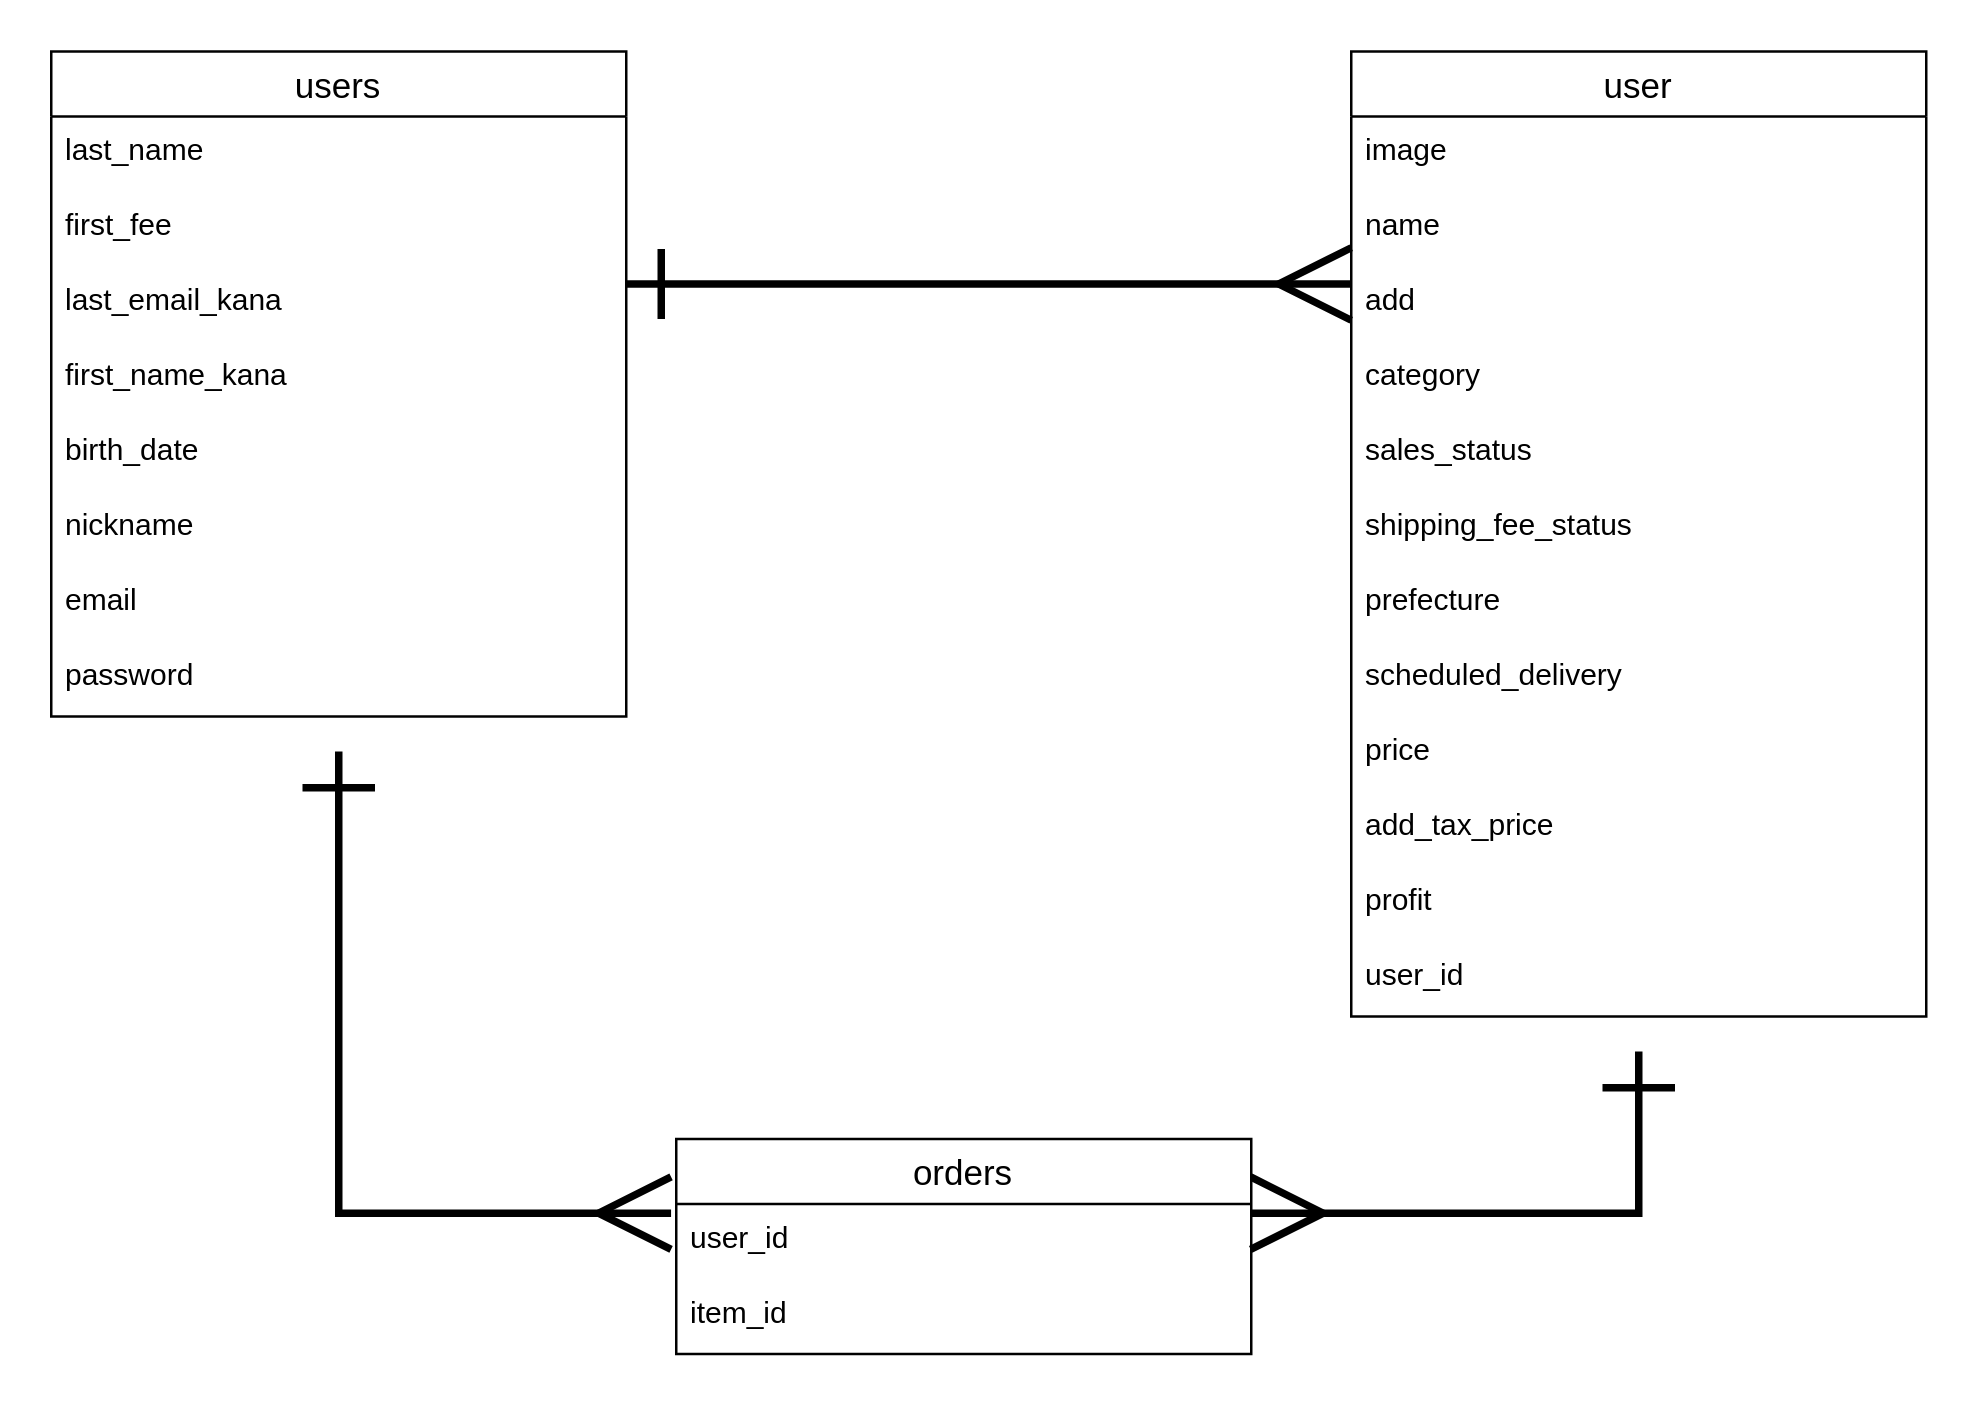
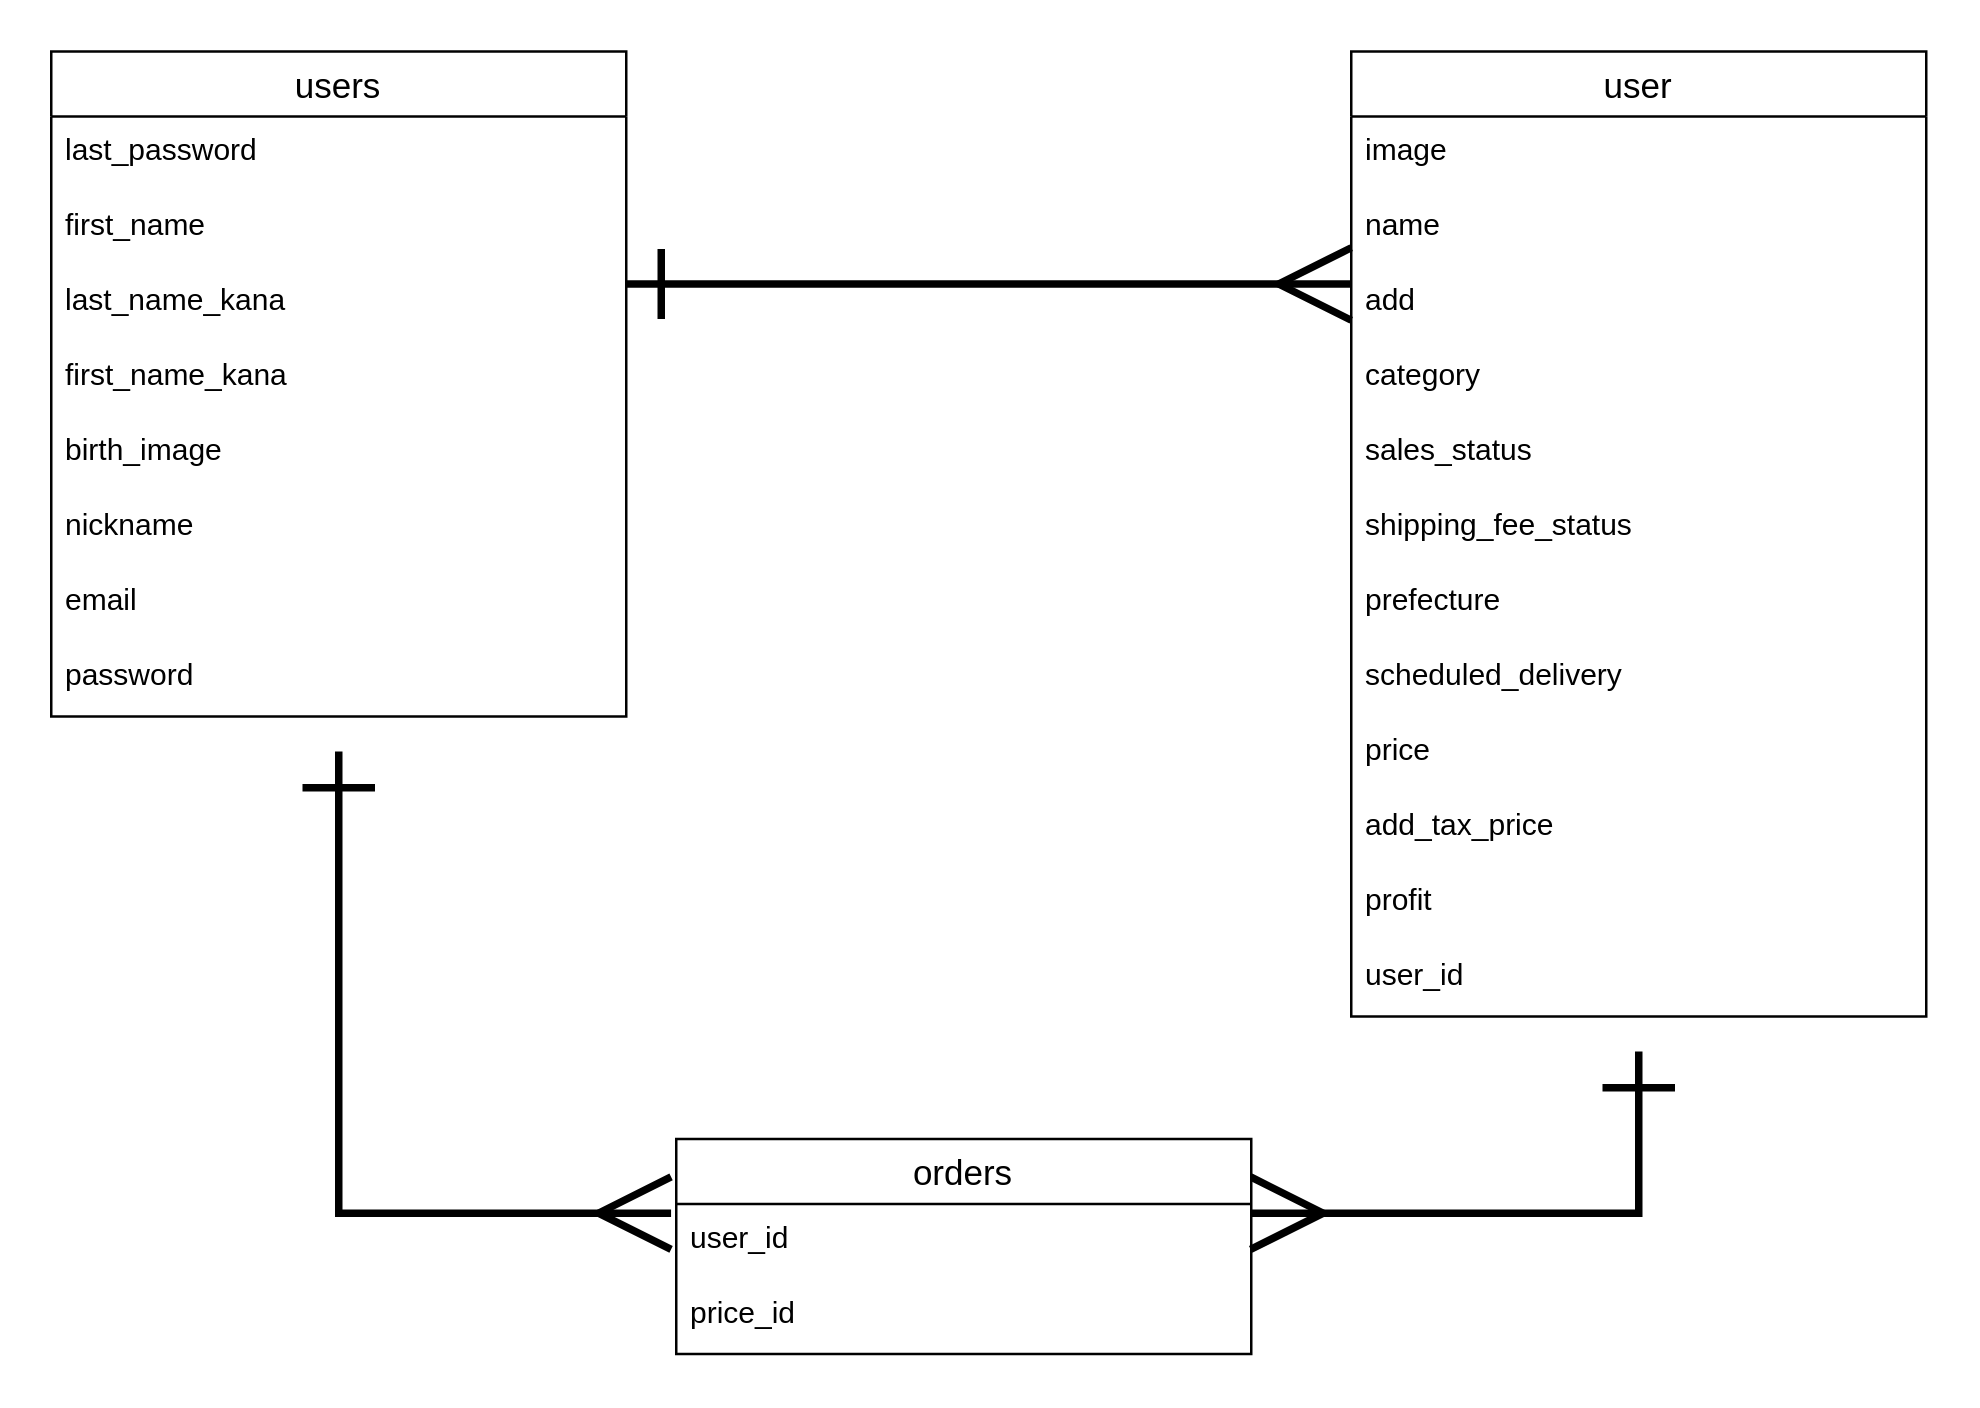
node "last_name": label "last_name" -> "last_password"
node "first_fee": label "first_fee" -> "first_name"
node "last_email_kana": label "last_email_kana" -> "last_name_kana"
node "birth_date": label "birth_date" -> "birth_image"
node "item_id": label "item_id" -> "price_id"
